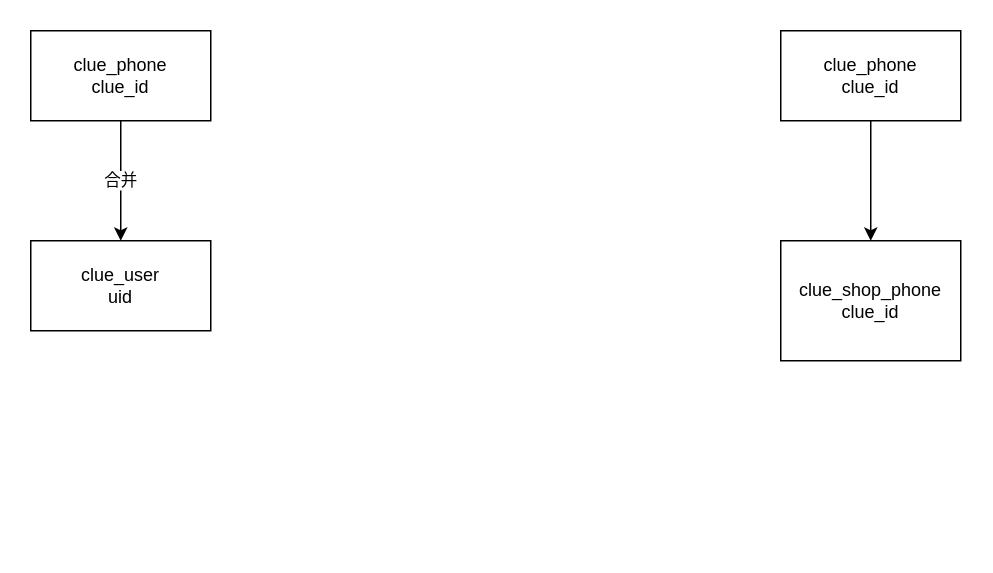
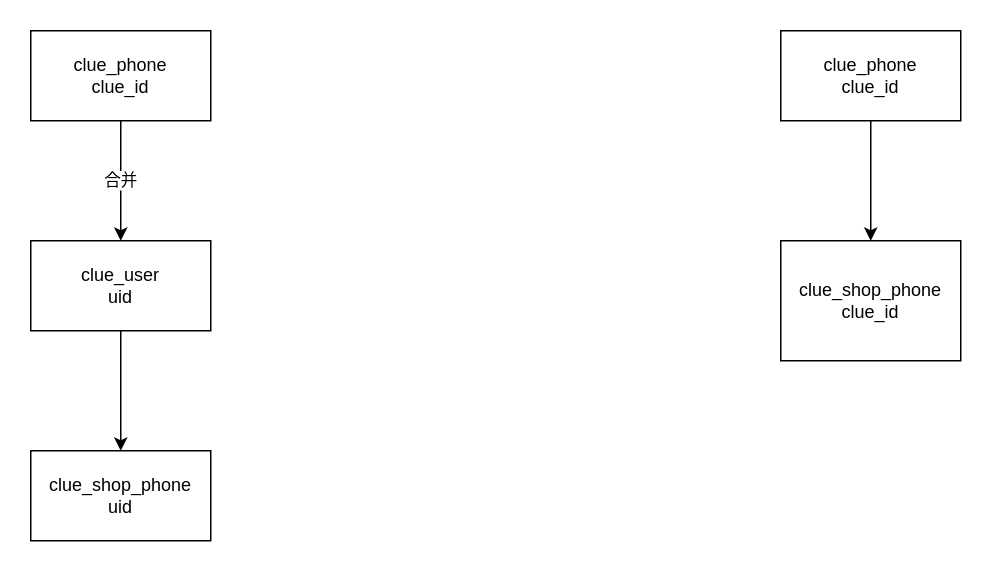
edge "clue_user uid" -> "clue_shop_phone uid": added
node "clue_shop_phone uid": added
